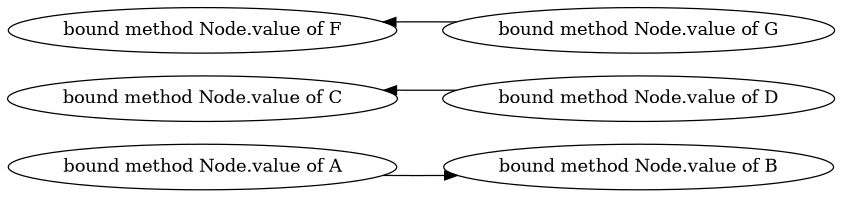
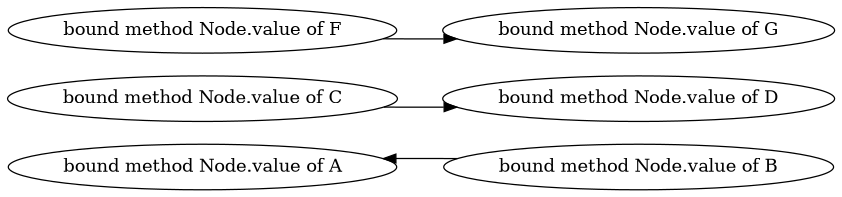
edge "bound method Node.value of G" -> "bound method Node.value of F": reversed
edge "bound method Node.value of D" -> "bound method Node.value of C": reversed
edge "bound method Node.value of A" -> "bound method Node.value of B": reversed
